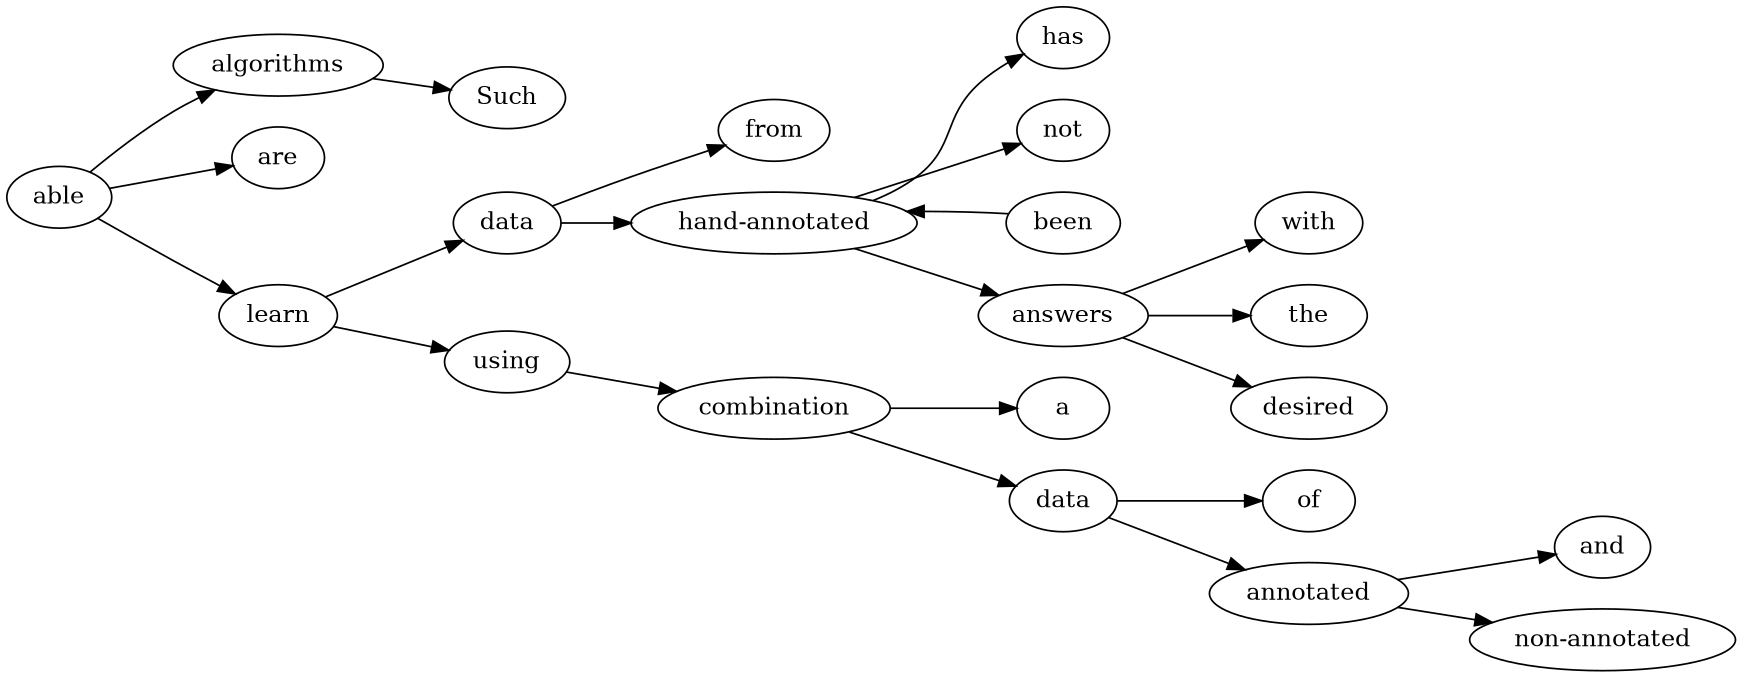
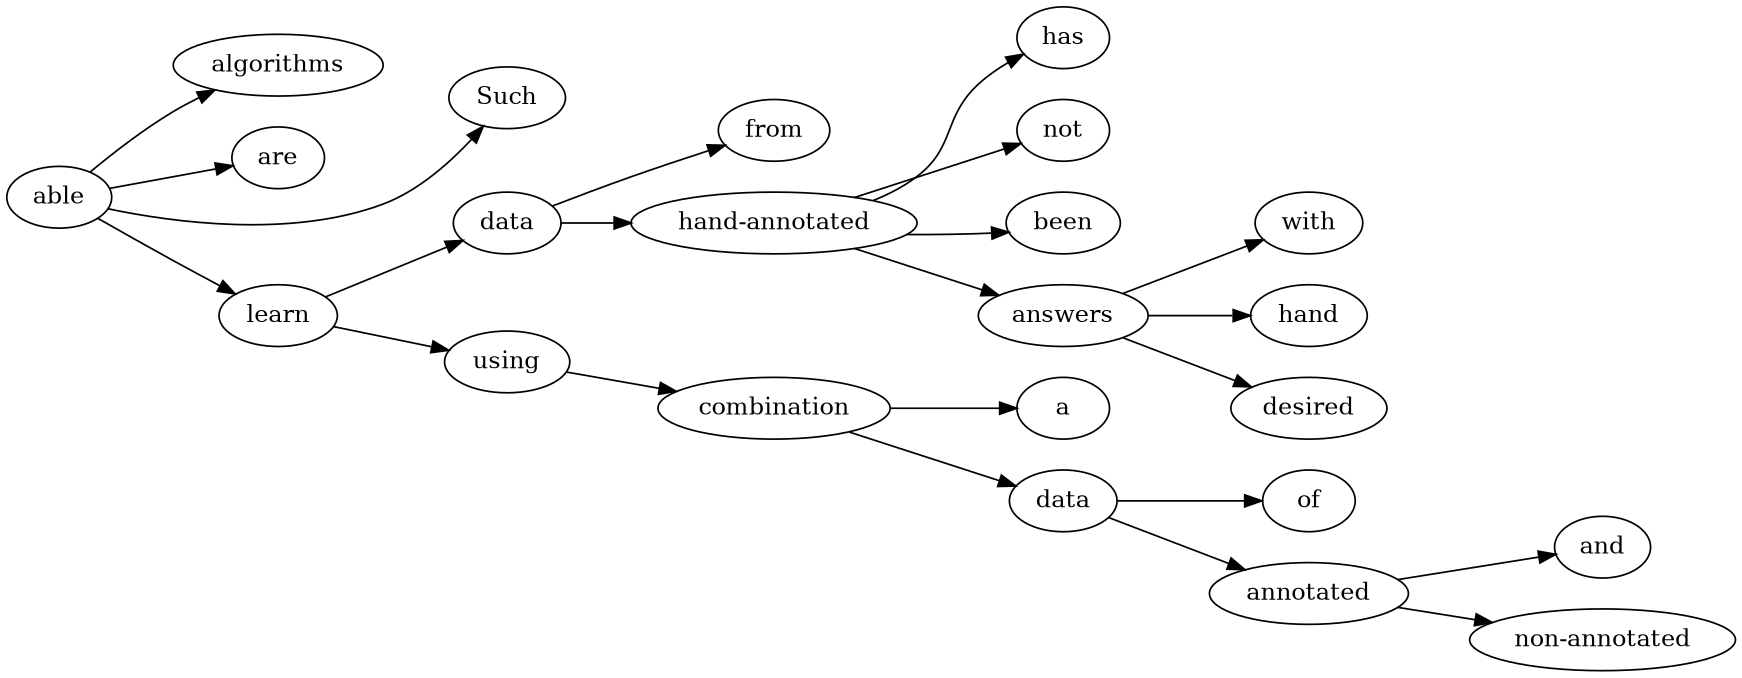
edge "algorithms" -> "Such": now "able" -> "Such"
edge "been" -> "hand-annotated": reversed
node "the": label "the" -> "hand"
